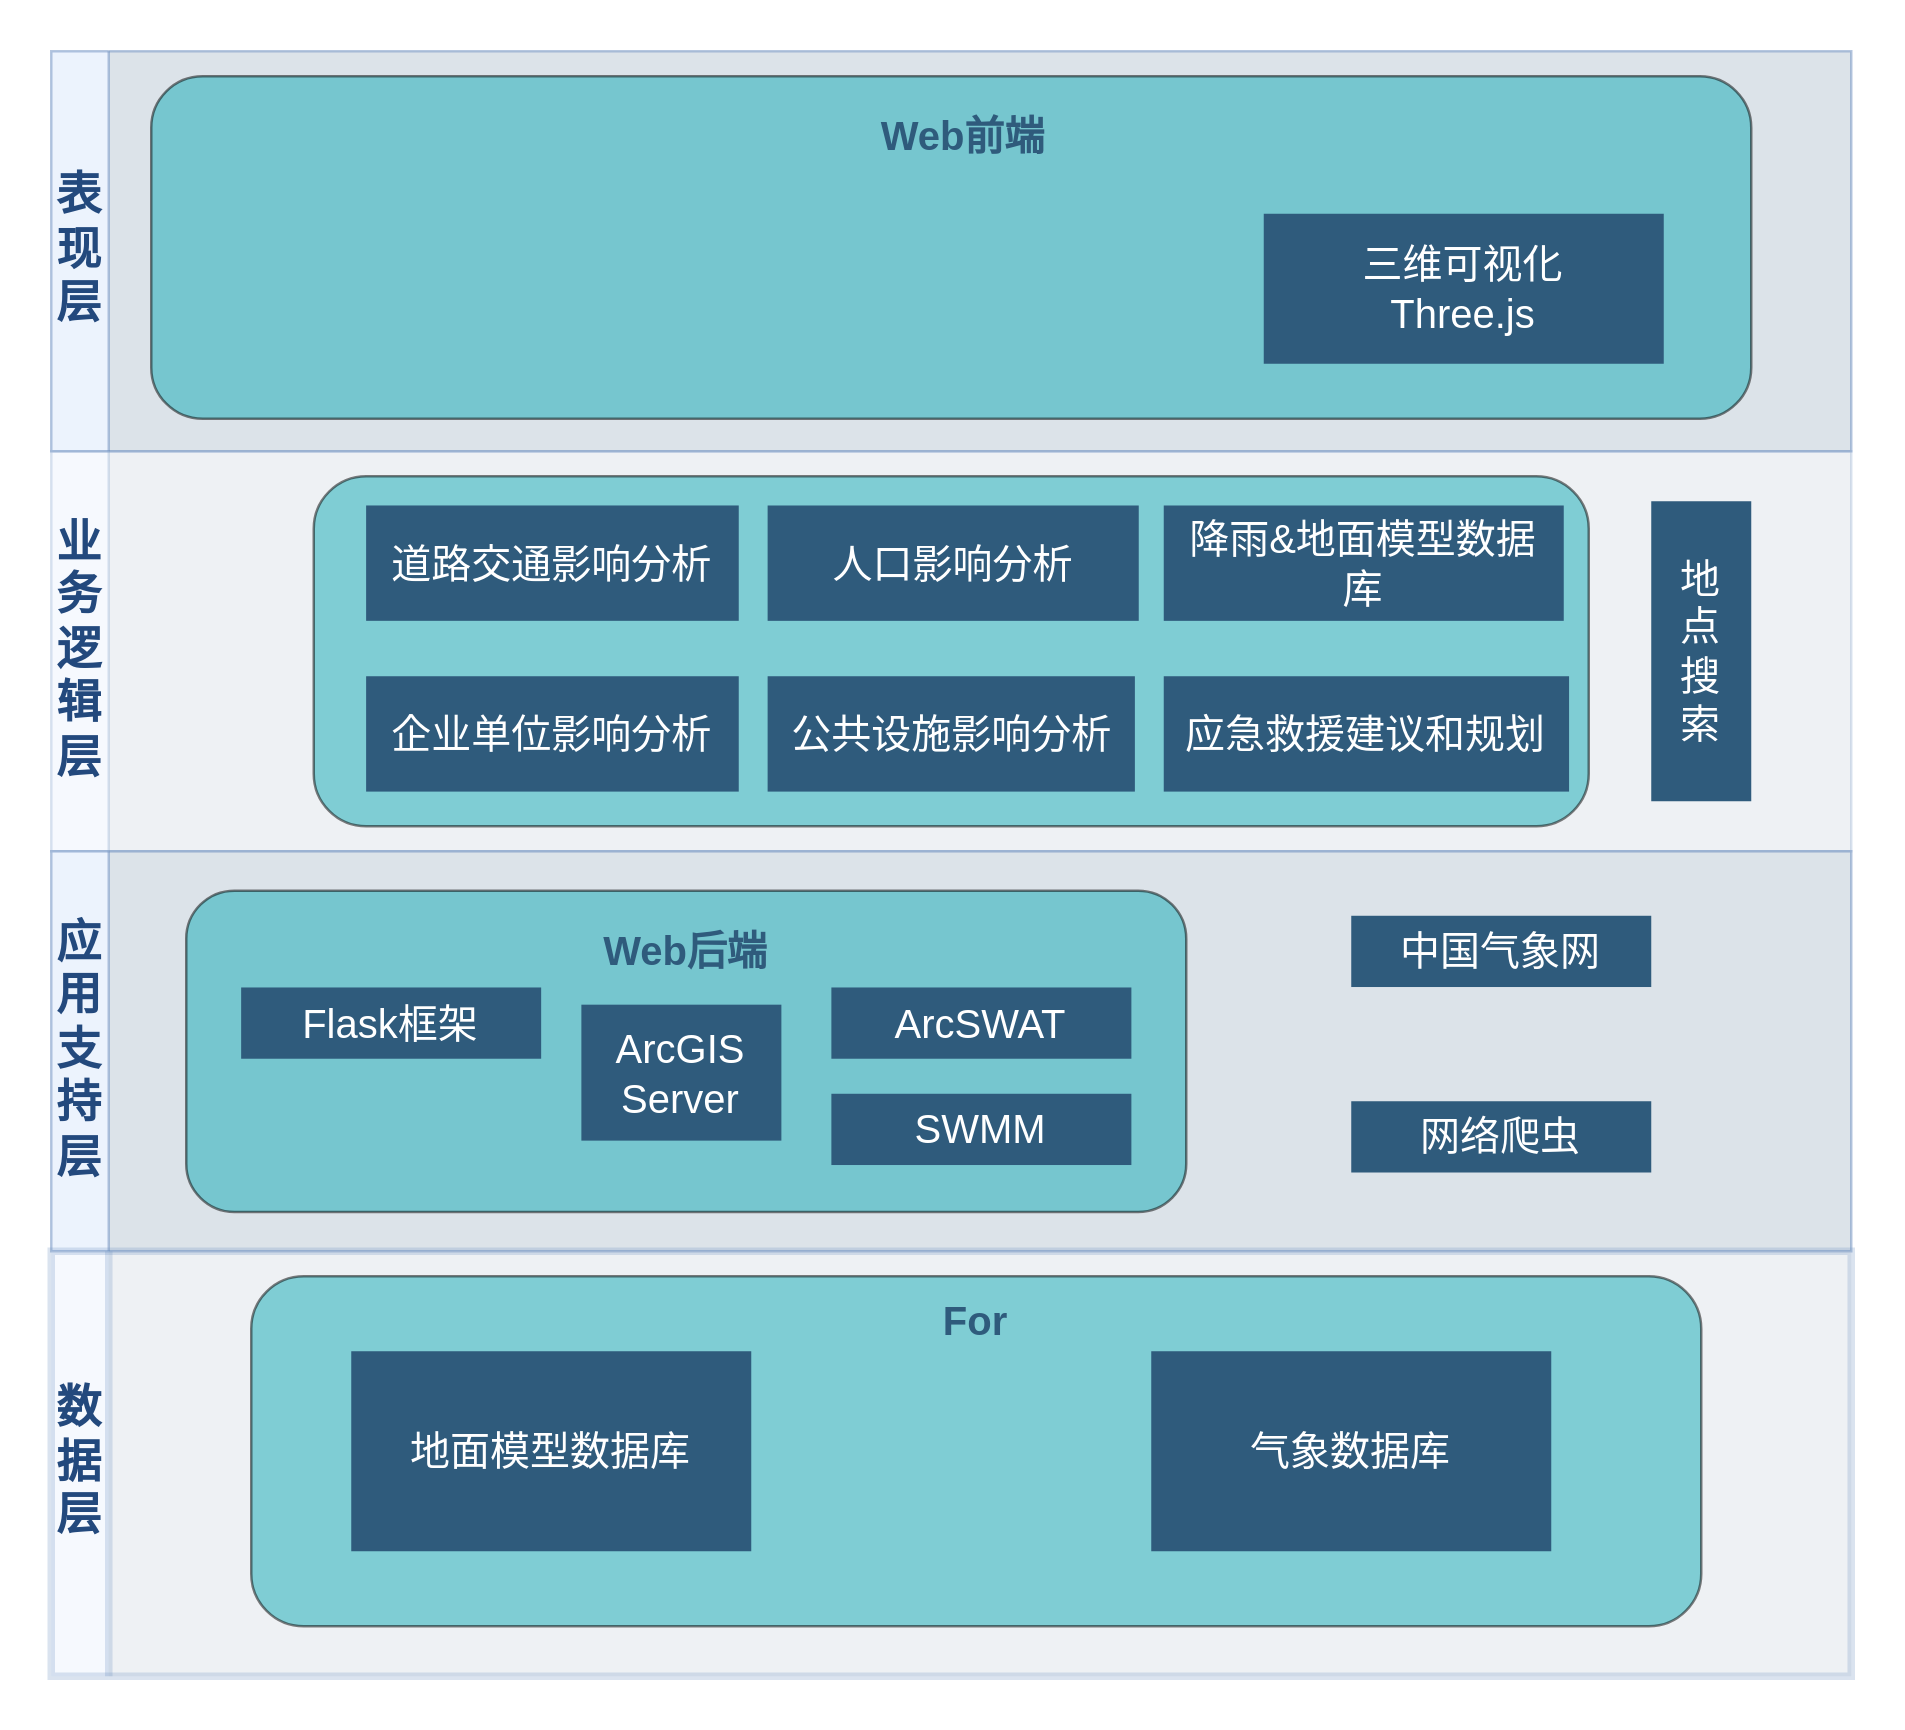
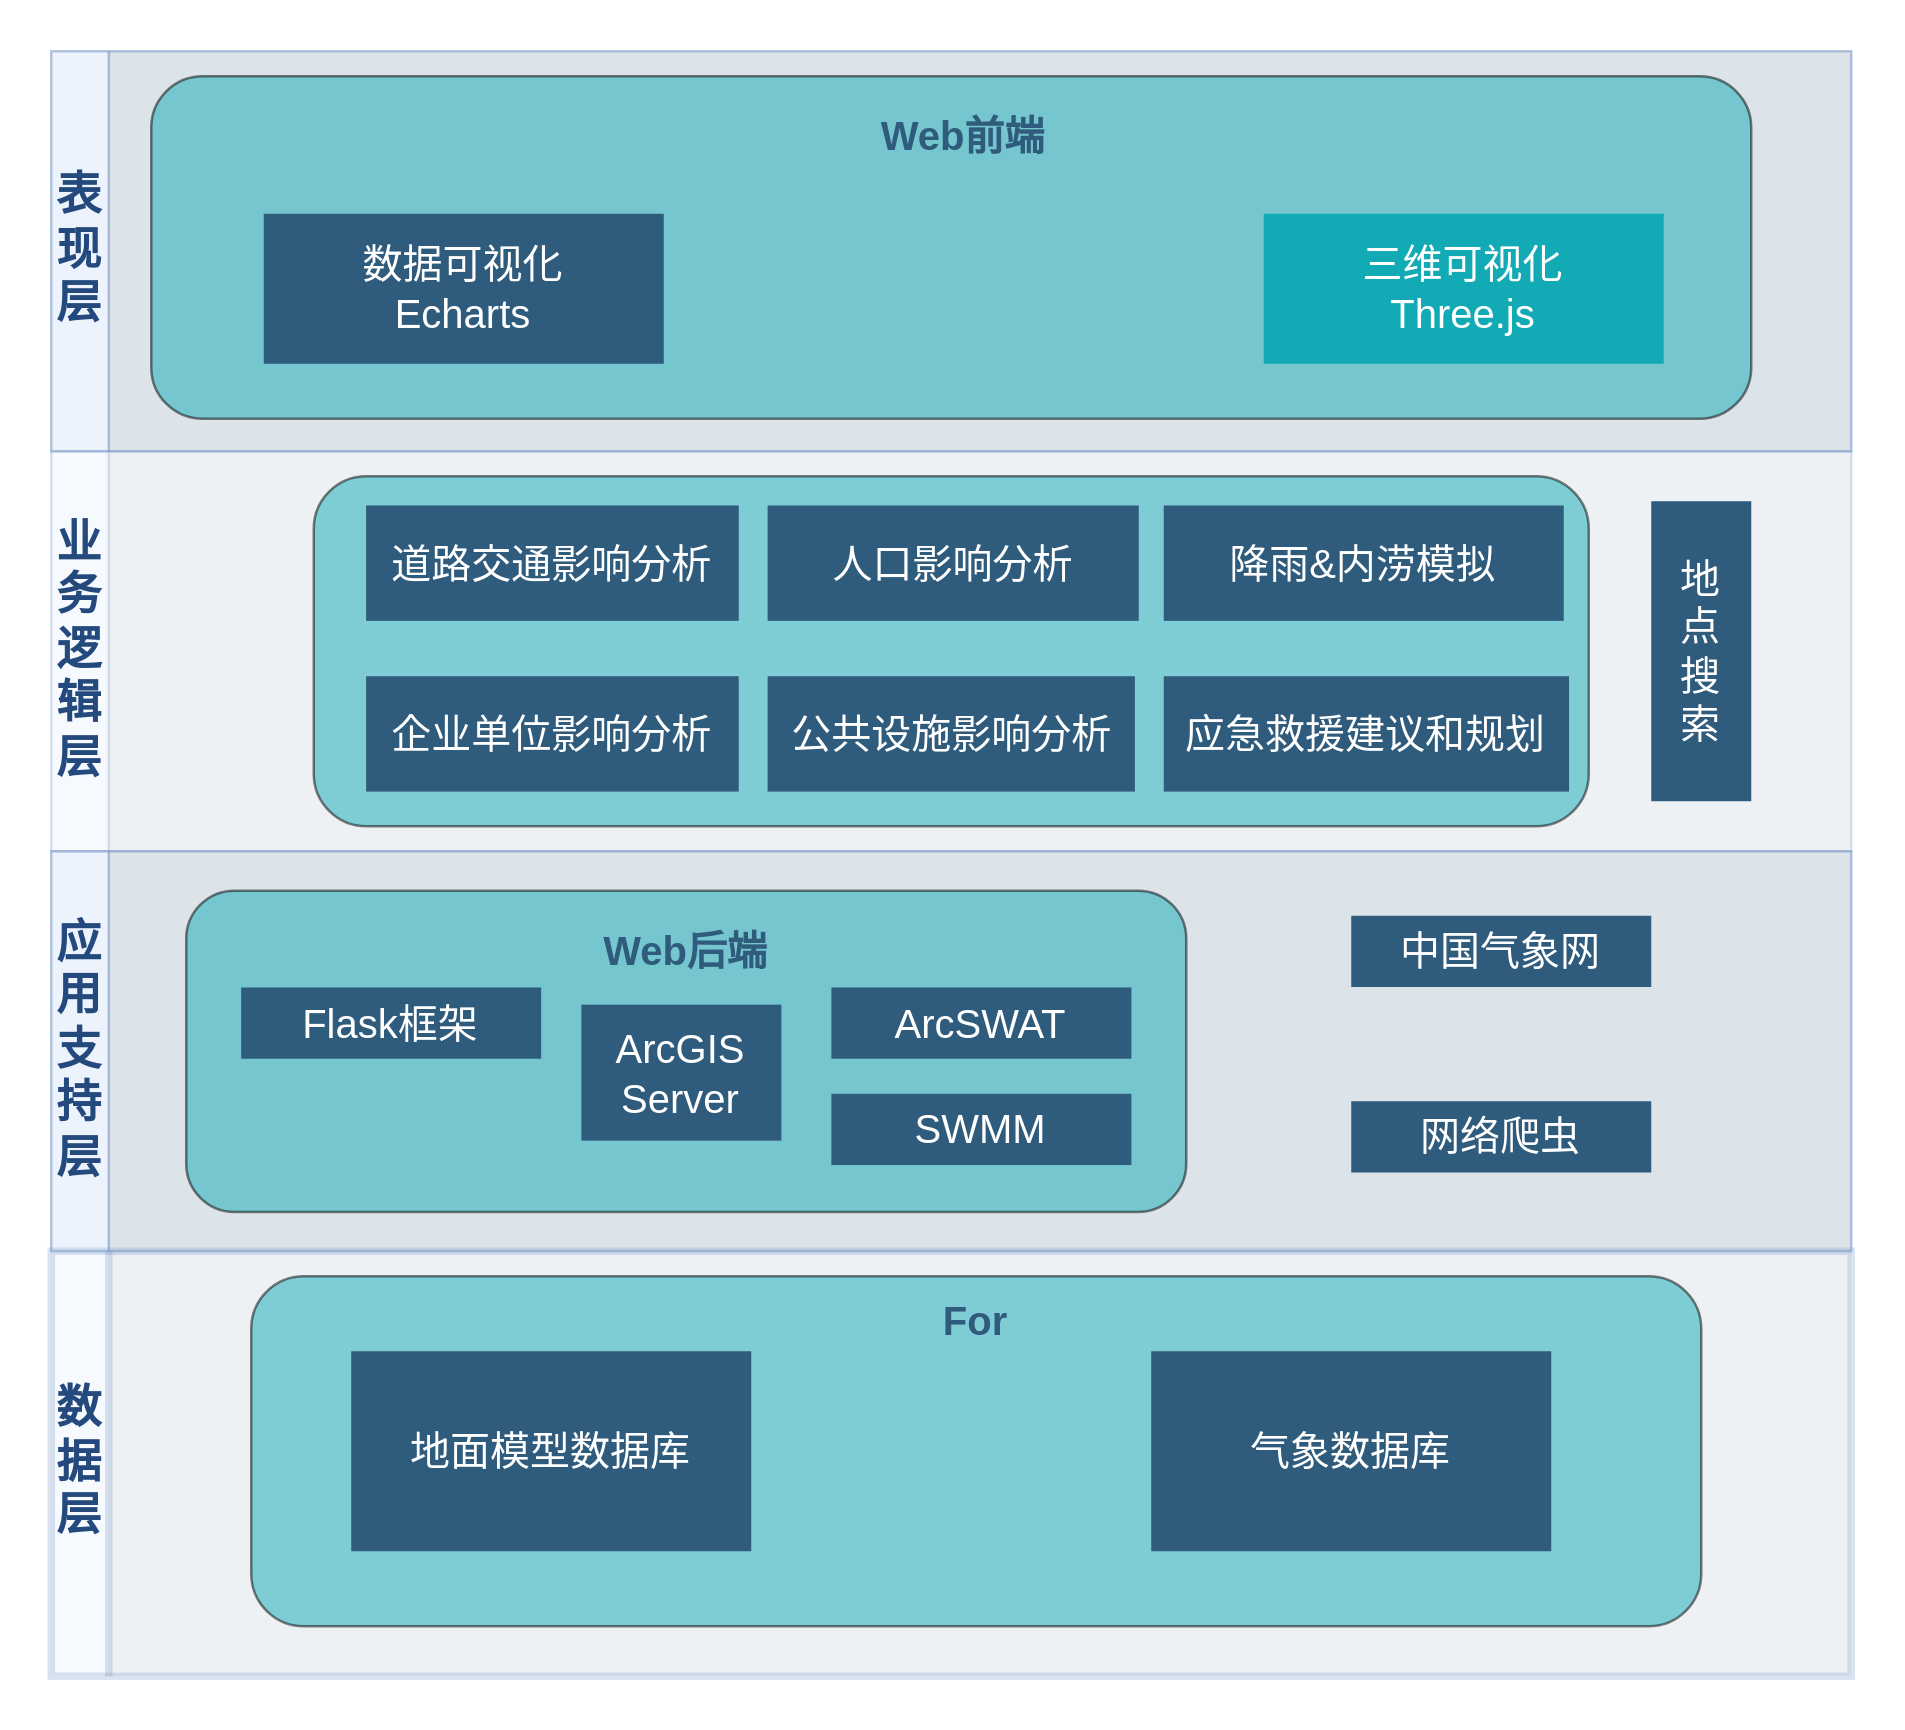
node "数据可视化Echarts": added
node "三维可视化Three.js": fillcolor #2f5b7c -> #12aab5
node "降雨&地面模型数据库": label "降雨&地面模型数据库" -> "降雨&内涝模拟"
